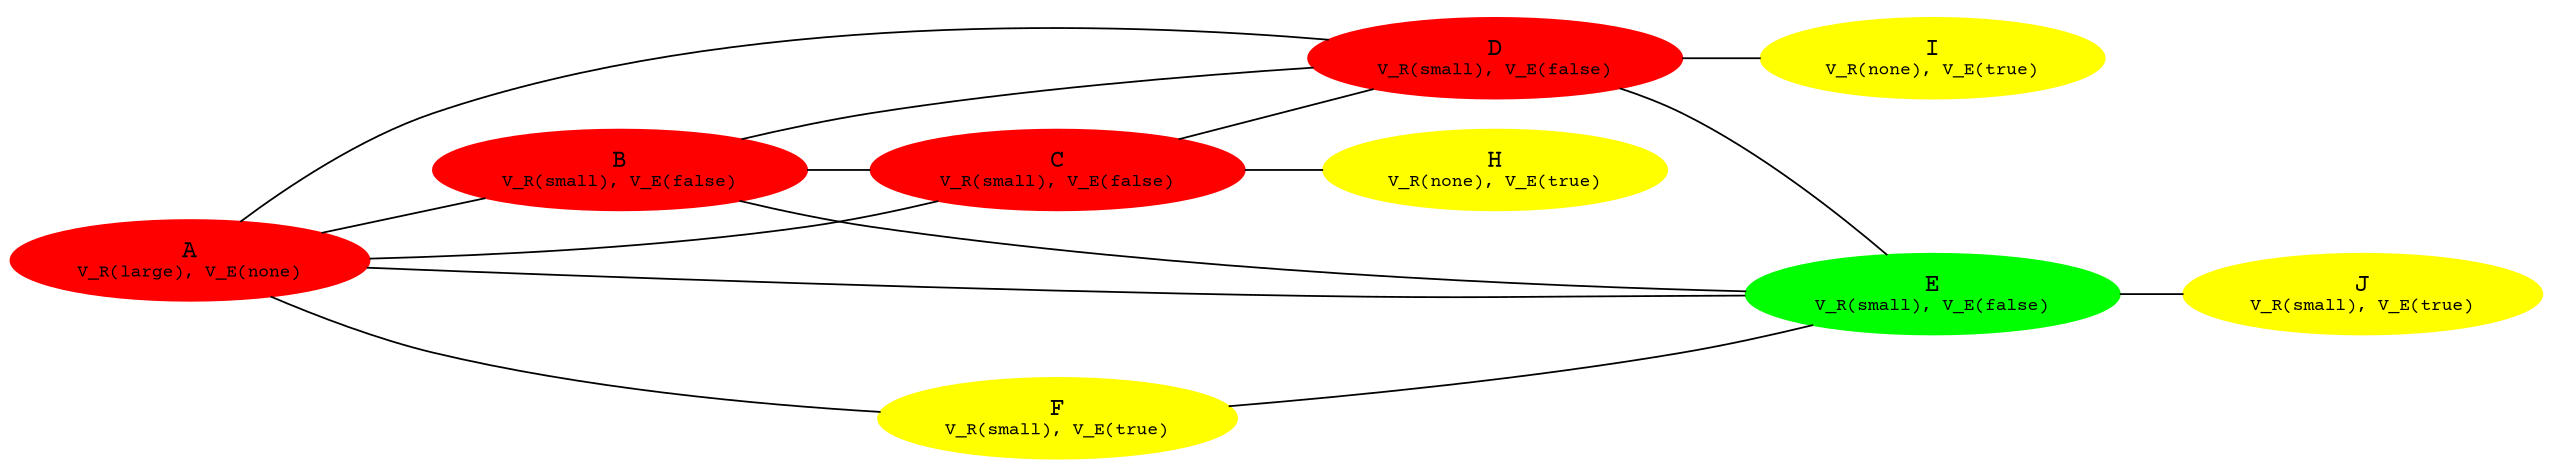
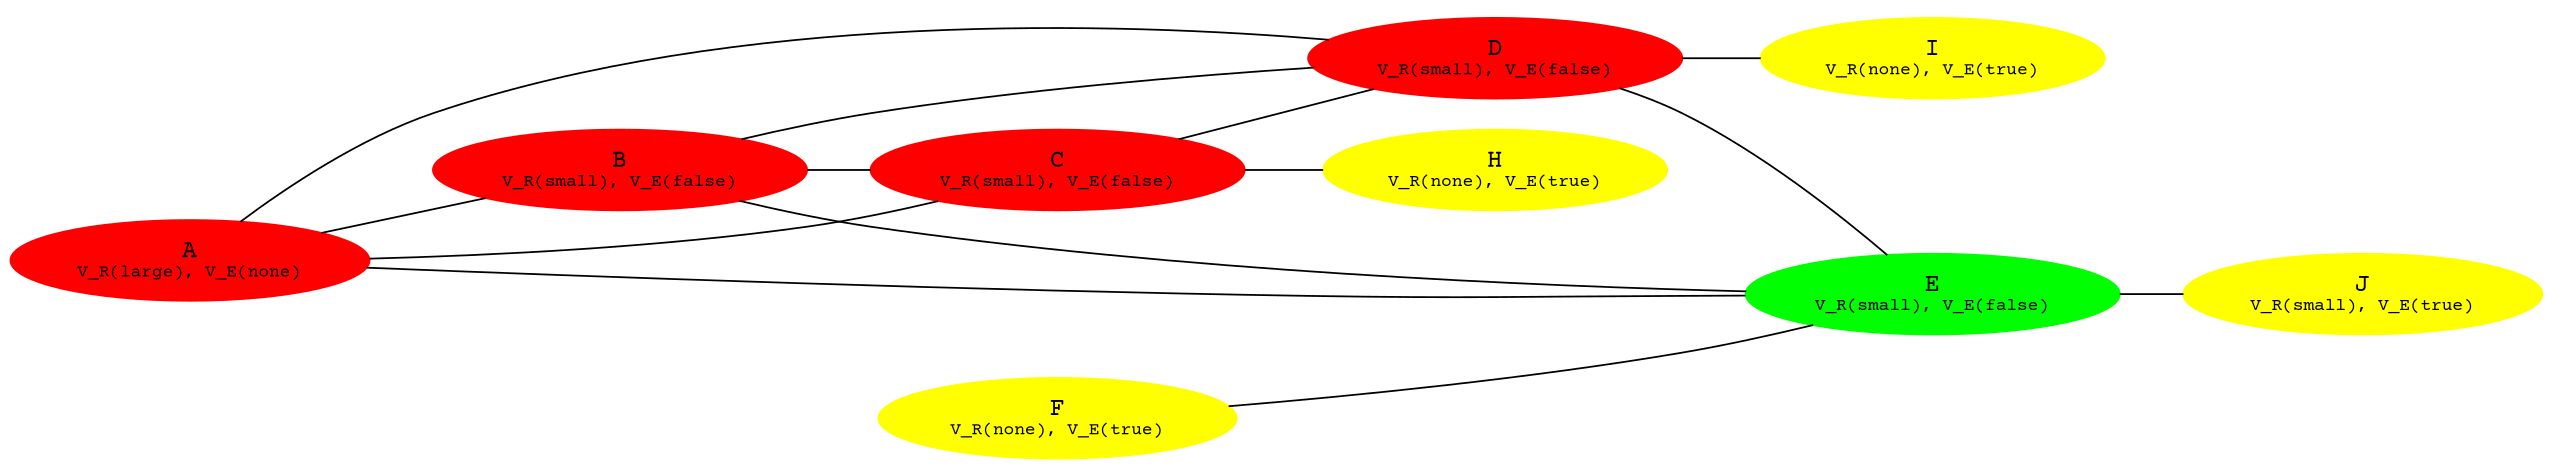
edge "A" -- "F": removed
node "F": text "V_R(small), V_E(true)" -> "V_R(none), V_E(true)"
